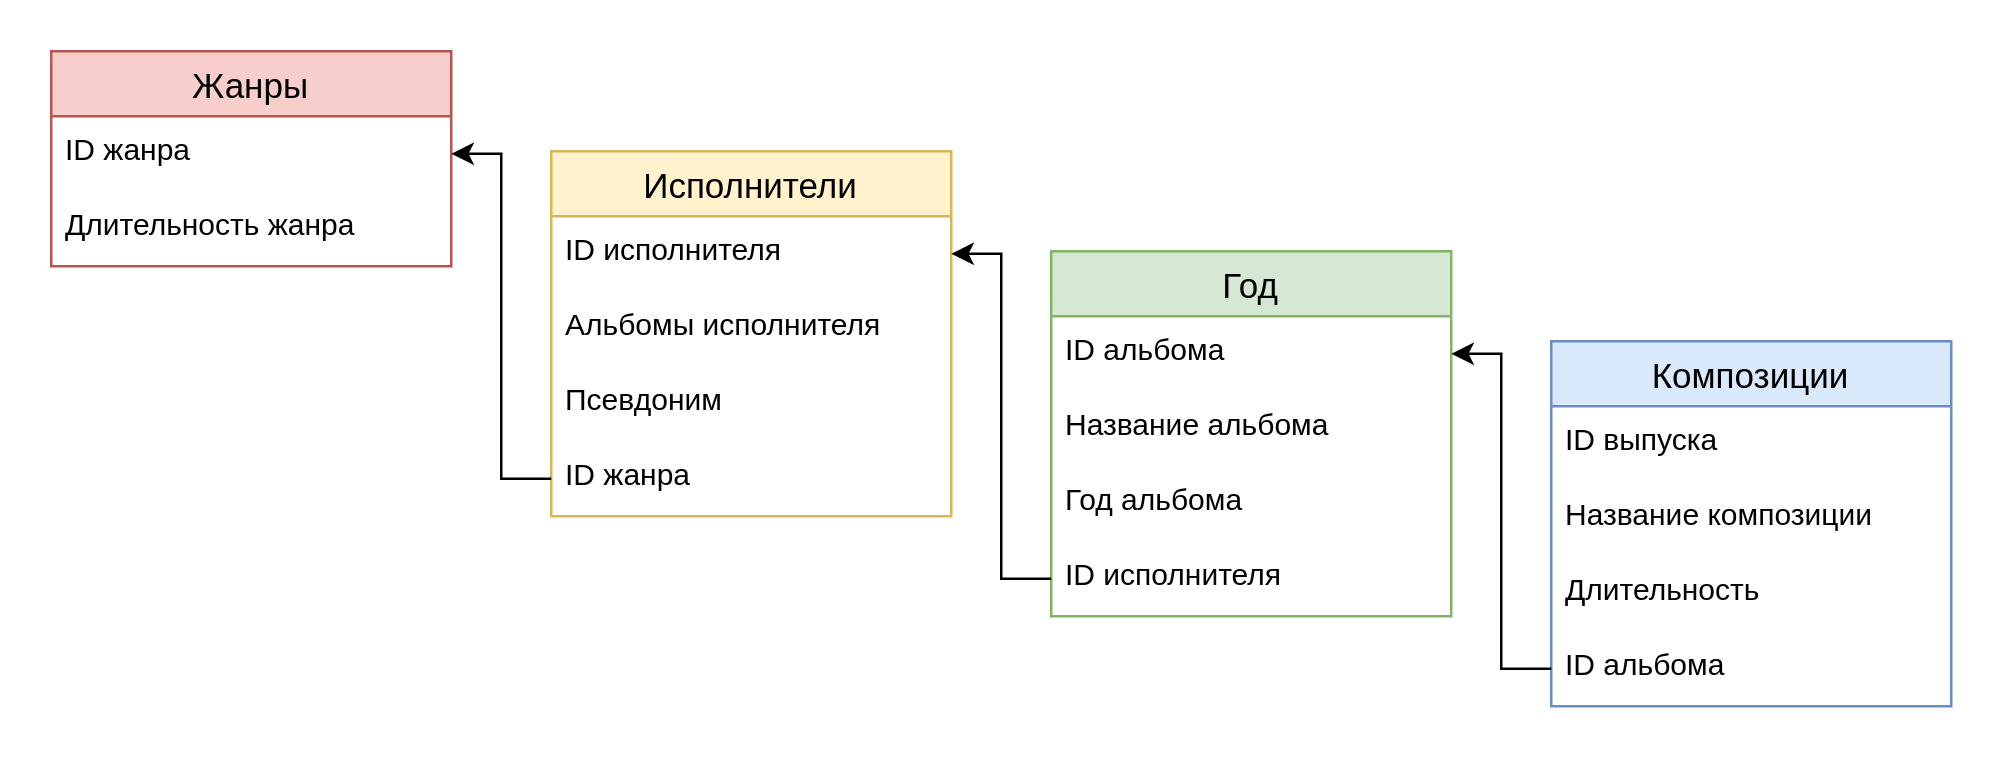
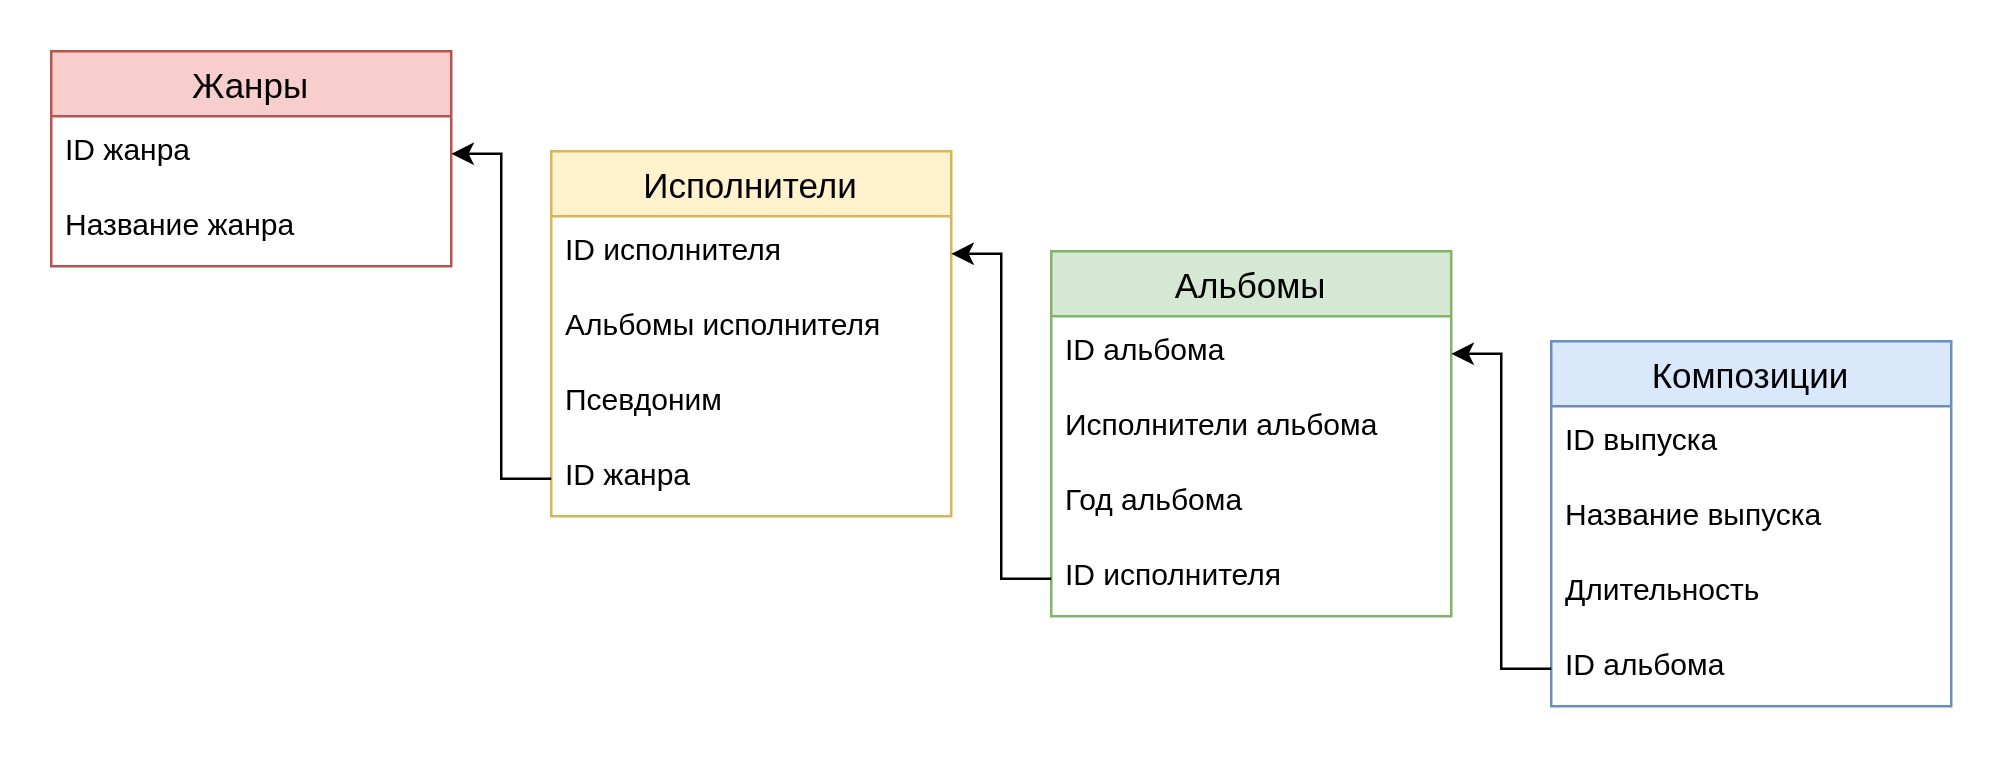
node "Длительность жанра": label "Длительность жанра" -> "Название жанра"
node "Год": label "Год" -> "Альбомы"
node "Название альбома": label "Название альбома" -> "Исполнители альбома"
node "Название композиции": label "Название композиции" -> "Название выпуска"
